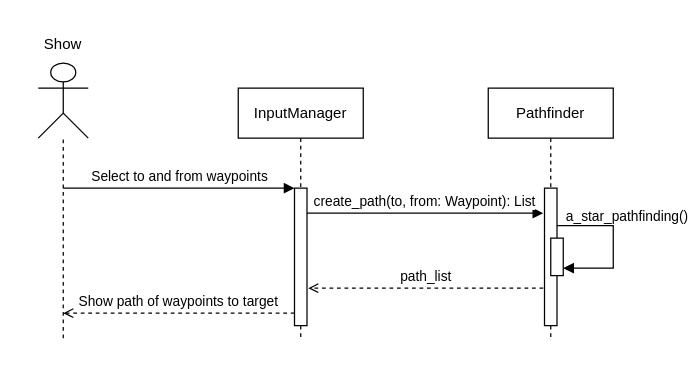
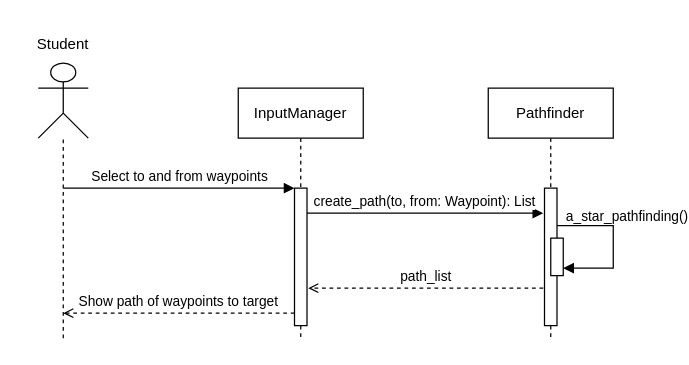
node "Show": label "Show" -> "Student"
